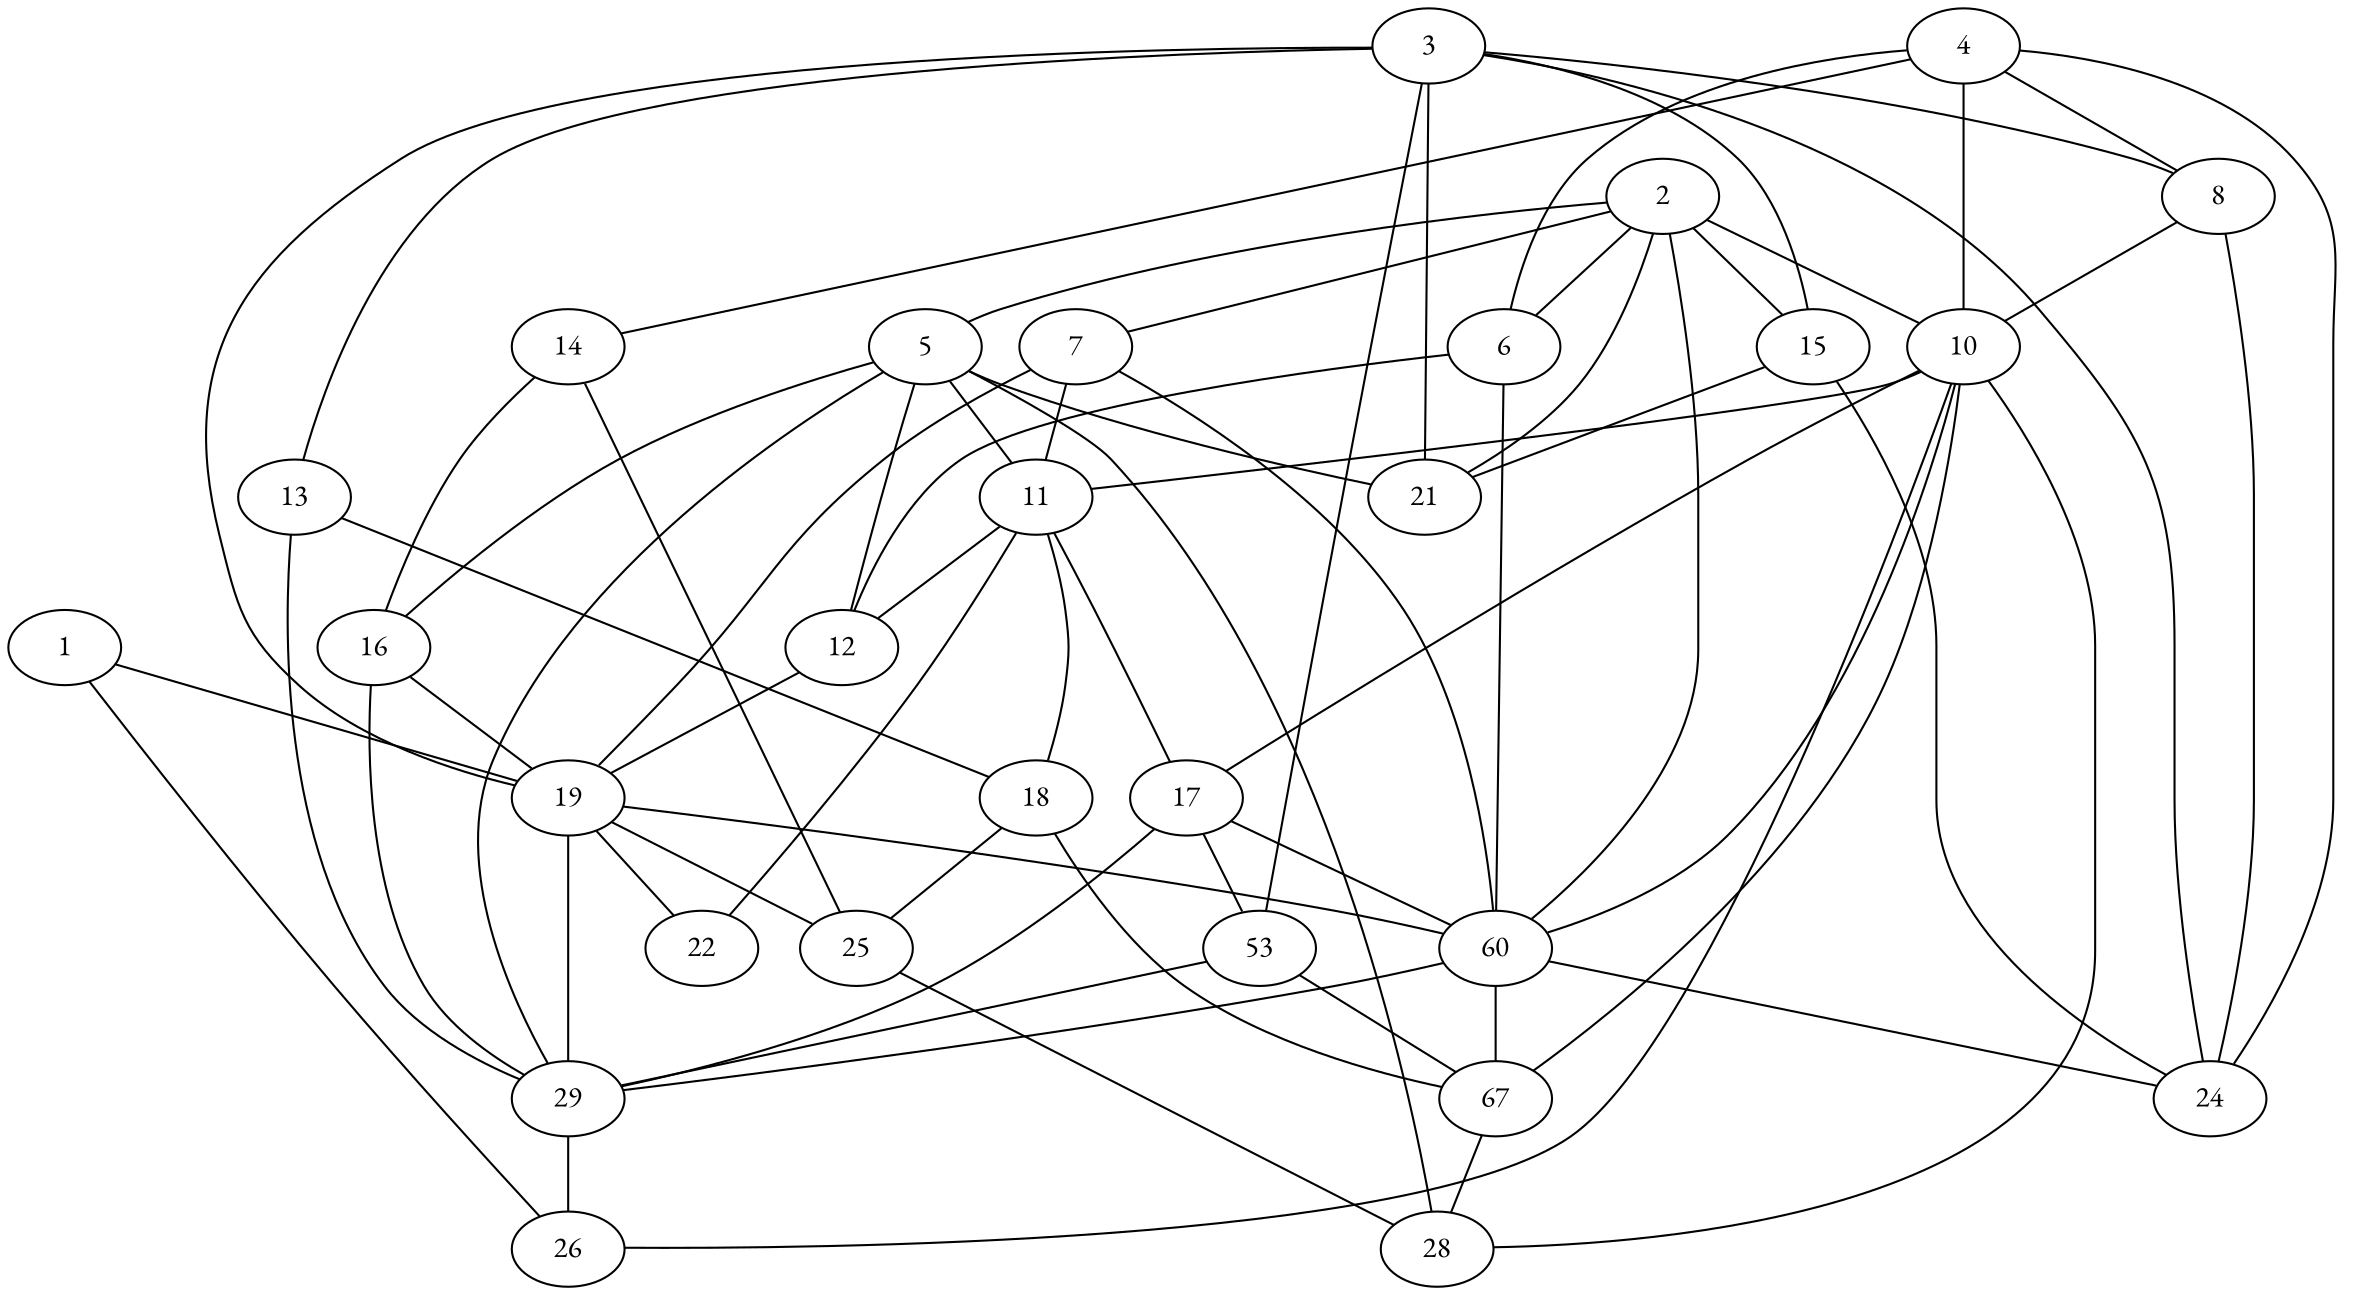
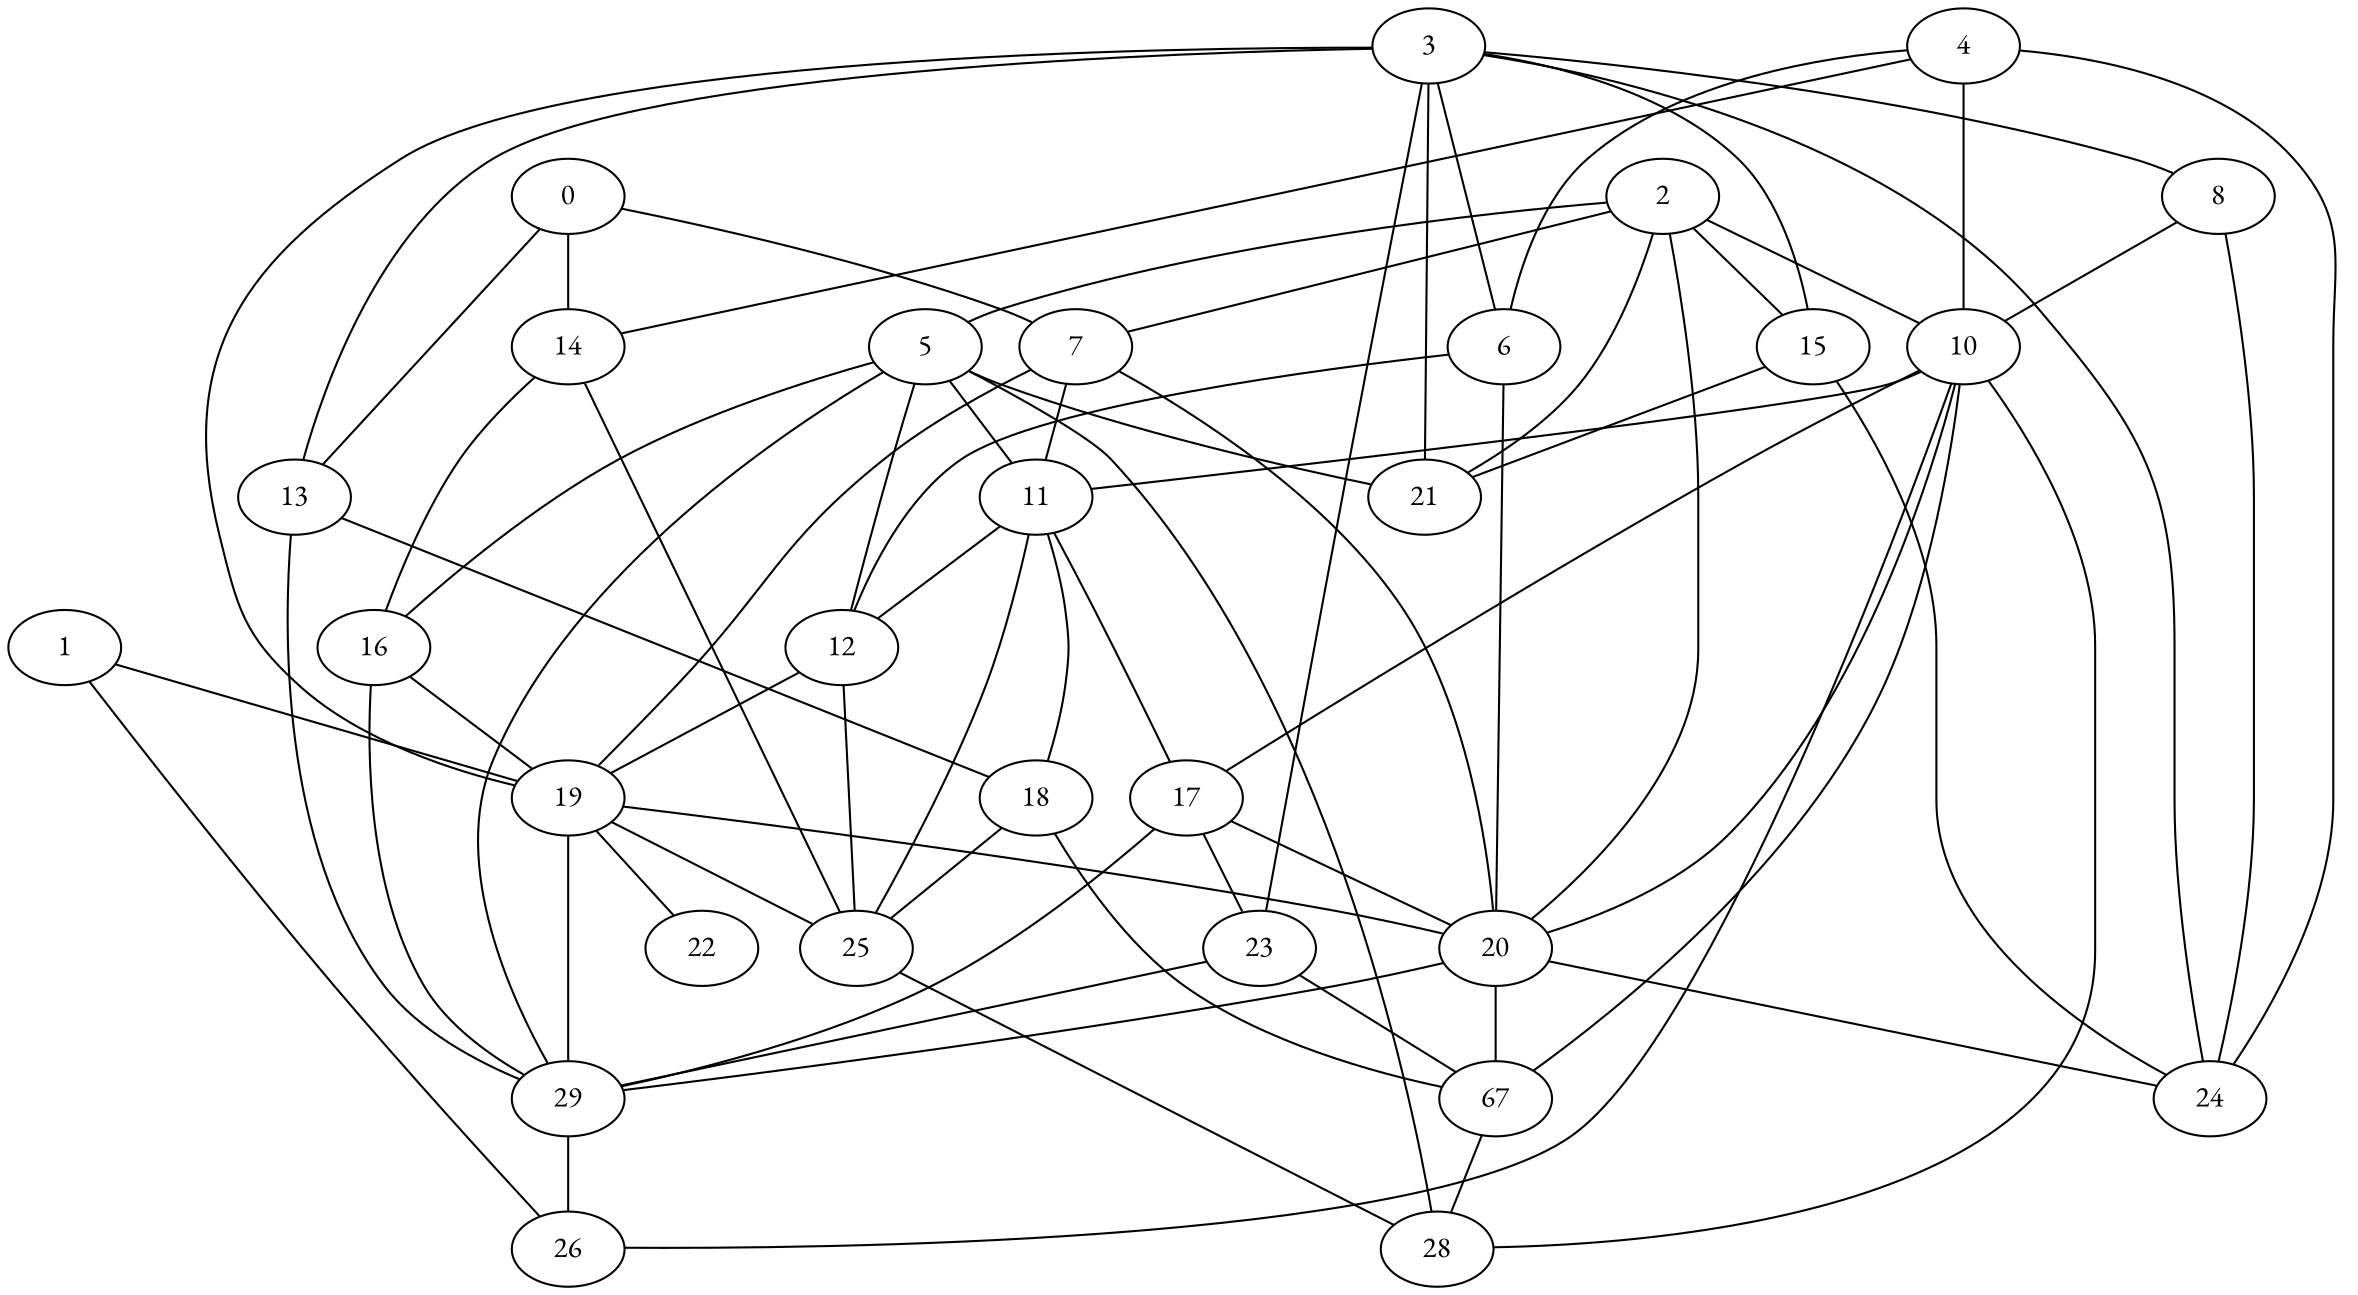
edge "4" -- "8": removed
node "0": added
edge "2" -- "6": now "3" -- "6"
edge "11" -- "22": now "11" -- "25"
edge "12" -- "25": added
node "53": label "53" -> "23"
node "60": label "60" -> "20"
